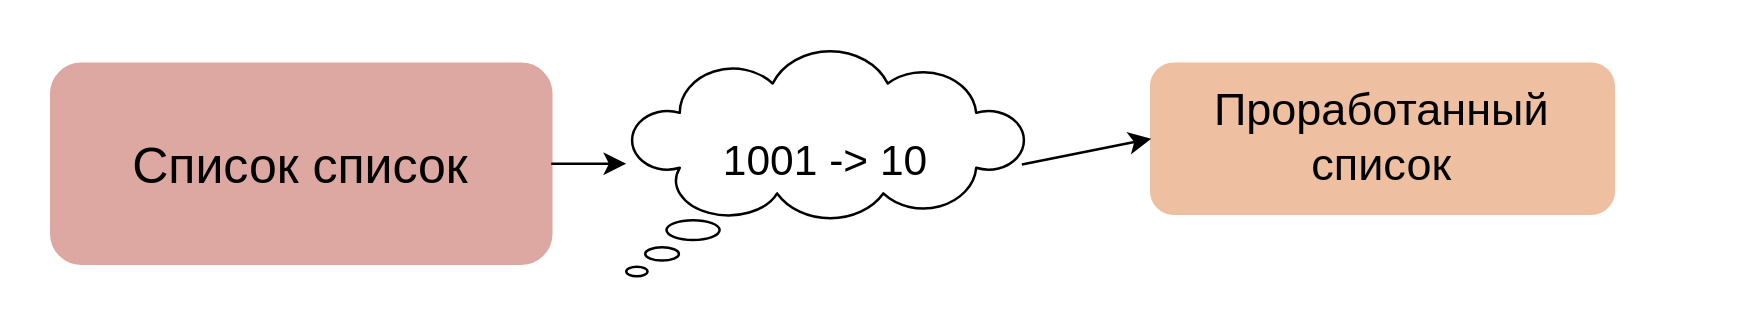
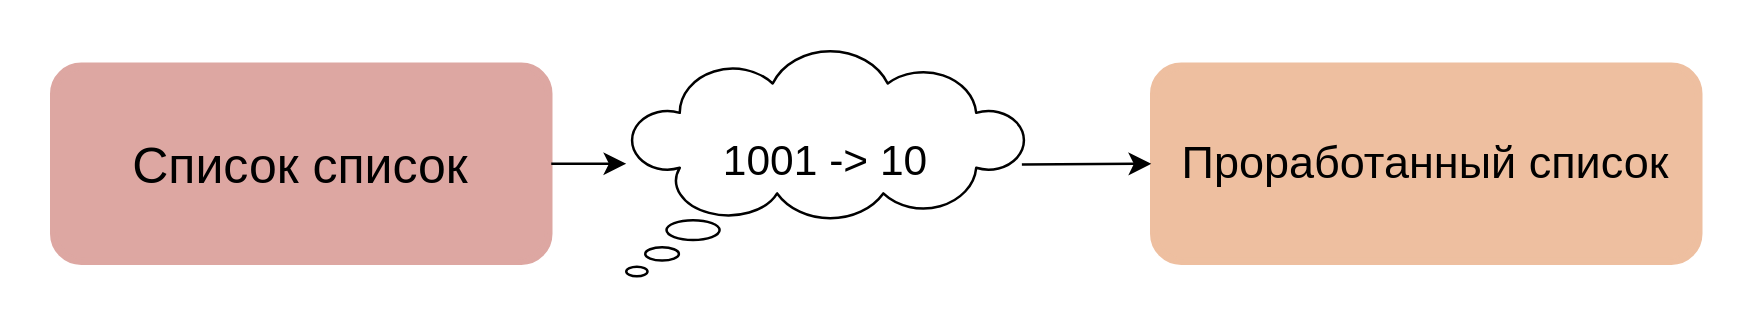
node "Проработанный список": size 463x150 -> 550x200
